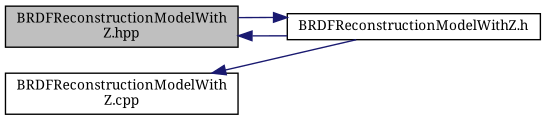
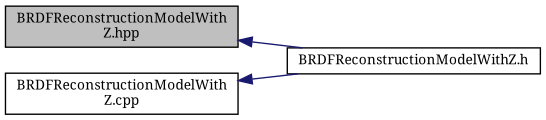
edge "BRDFReconstructionModelWith Z.hpp" -> "BRDFReconstructionModelWithZ.h": removed
